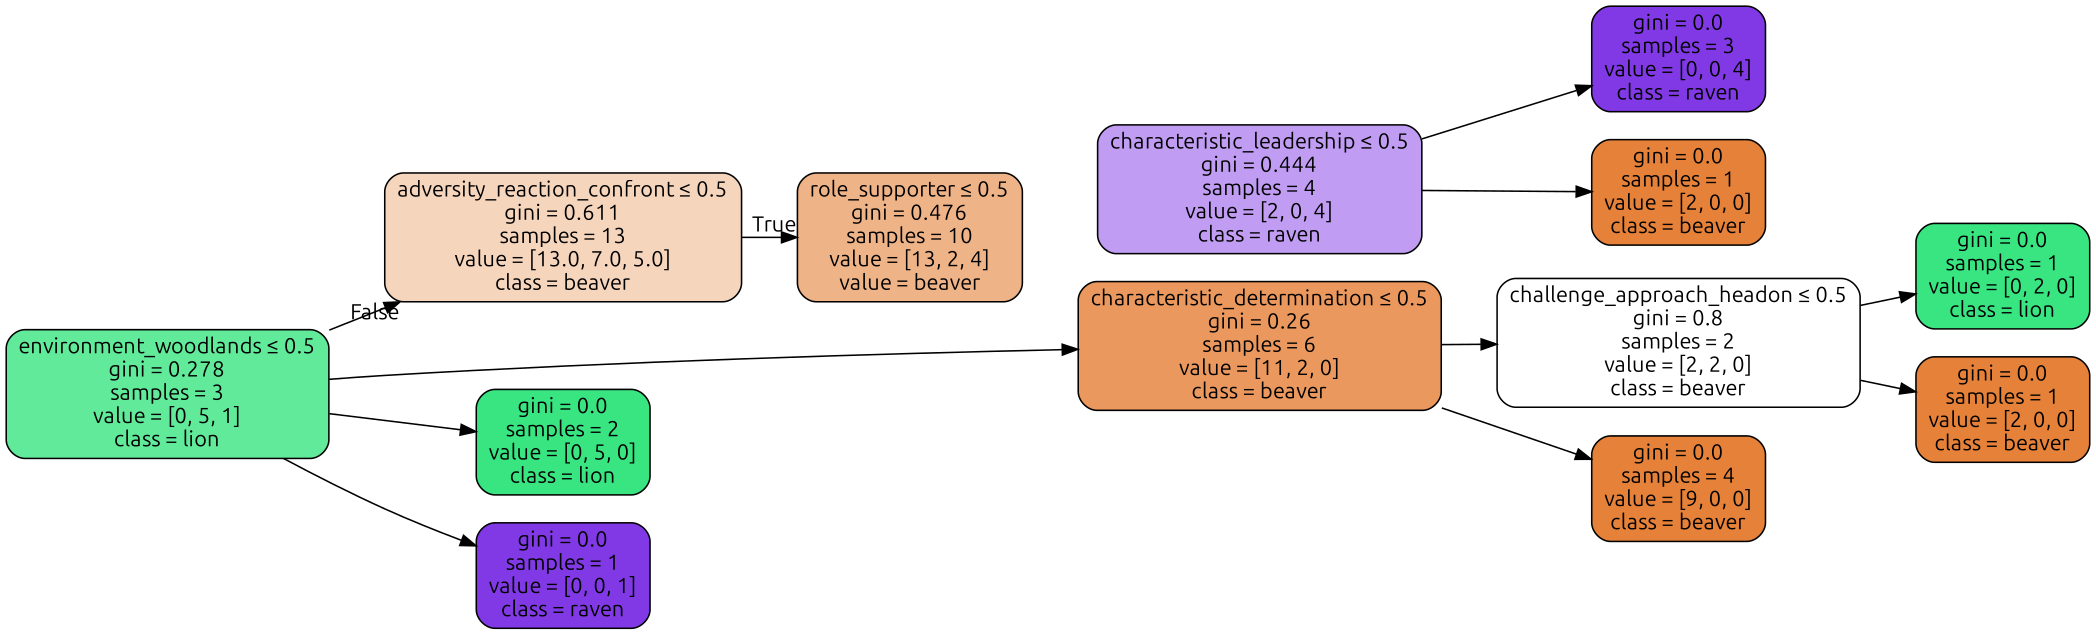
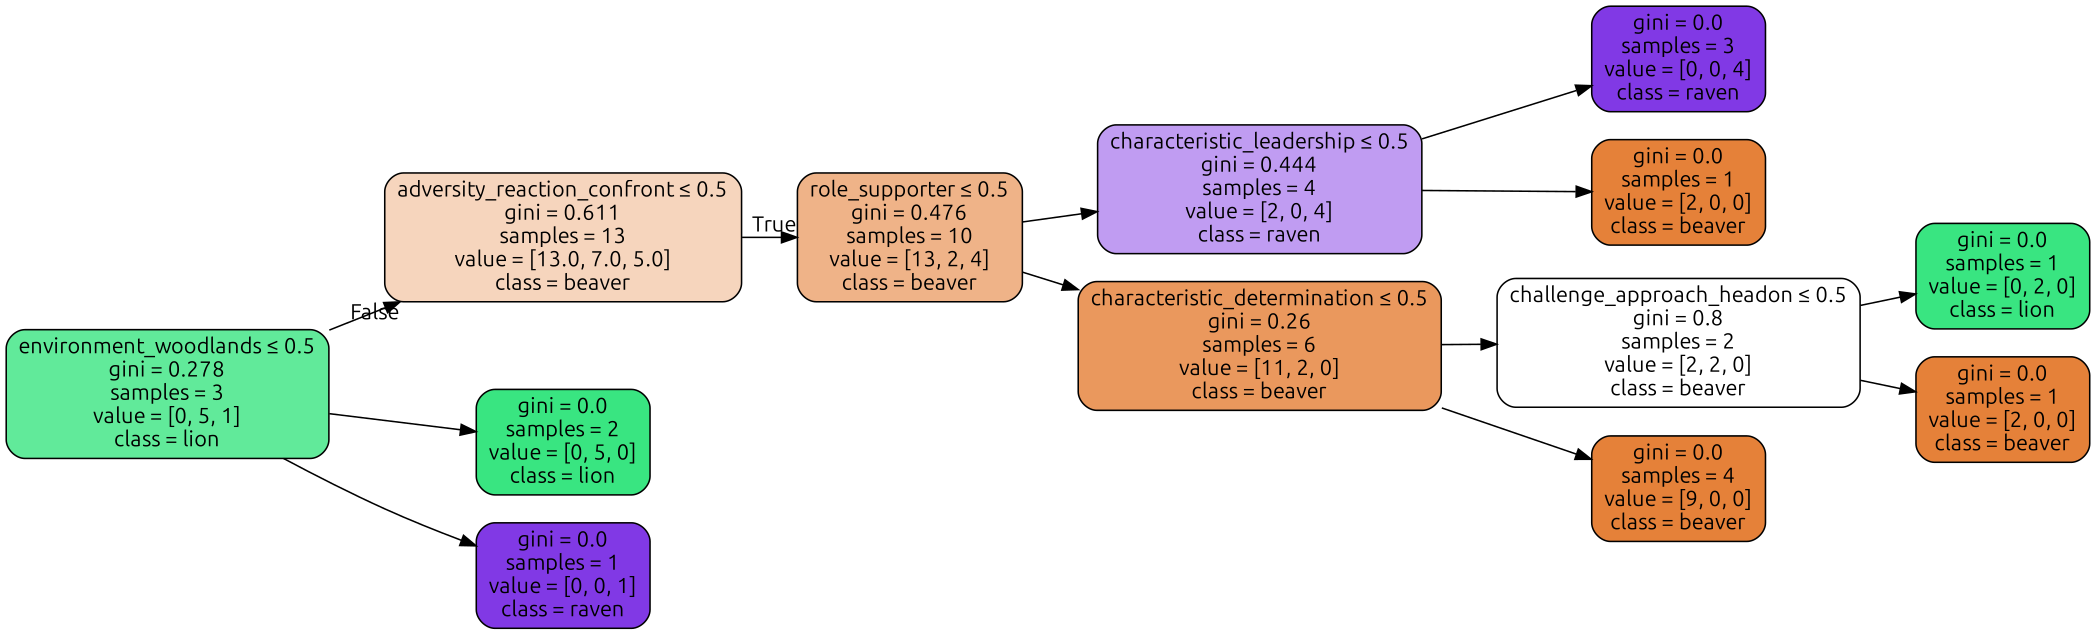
edge "role_supporter ≤ 0.5" -> "characteristic_leadership ≤ 0.5": added
node "role_supporter ≤ 0.5": text "value = beaver" -> "class = beaver"
edge "environment_woodlands ≤ 0.5" -> "characteristic_determination ≤ 0.5": now "role_supporter ≤ 0.5" -> "characteristic_determination ≤ 0.5"
